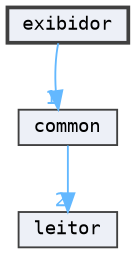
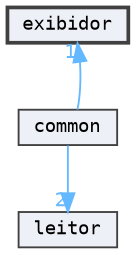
edge "exibidor" -> "common": reversed
